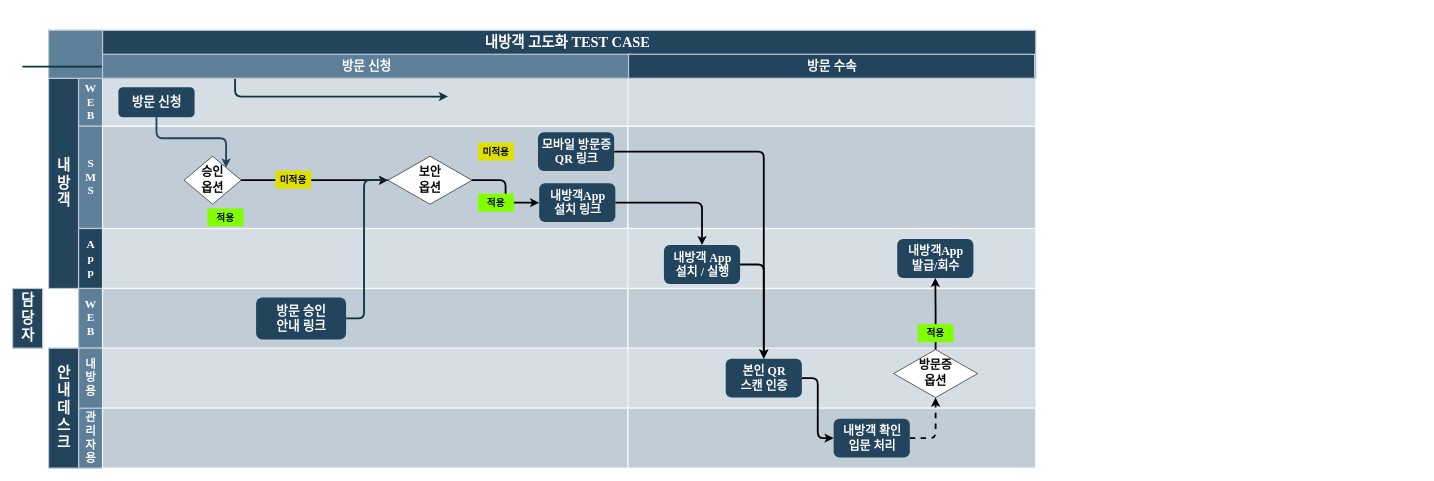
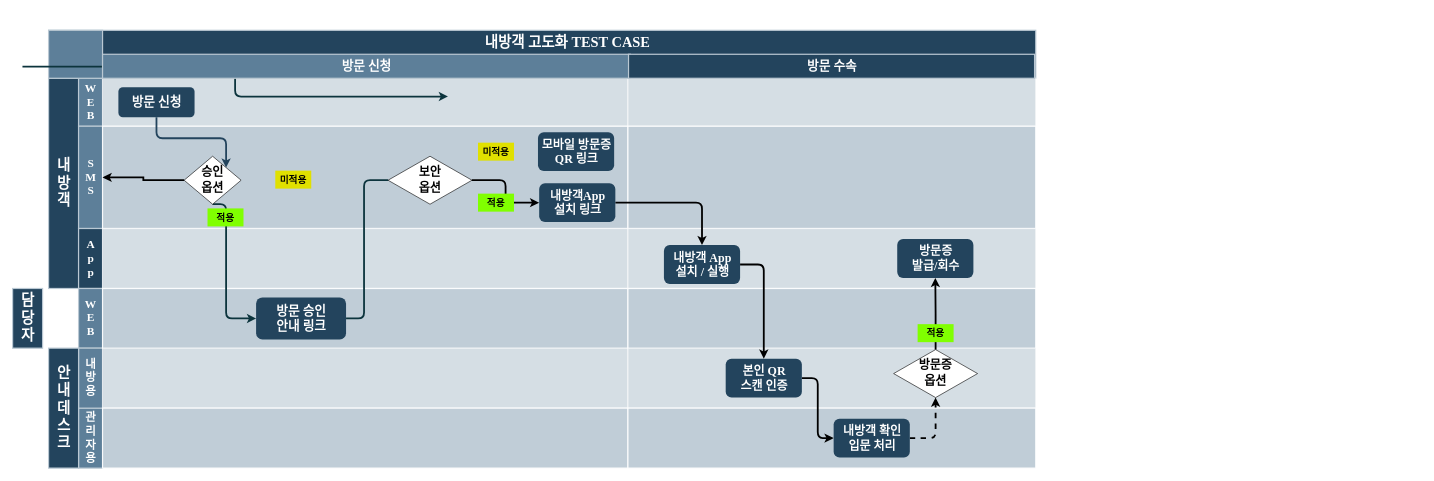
edge "모바일 방문증 QR 링크" -> "본인 QR 스캔 인증": removed
edge "승인 옵션" -> "보안 옵션": now "승인 옵션" -> "S M S"
node "내방객App 발급/회수": label "내방객App 발급/회수" -> "방문증 발급/회수"
edge "승인 옵션" -> "방문 승인 안내 링크": added
